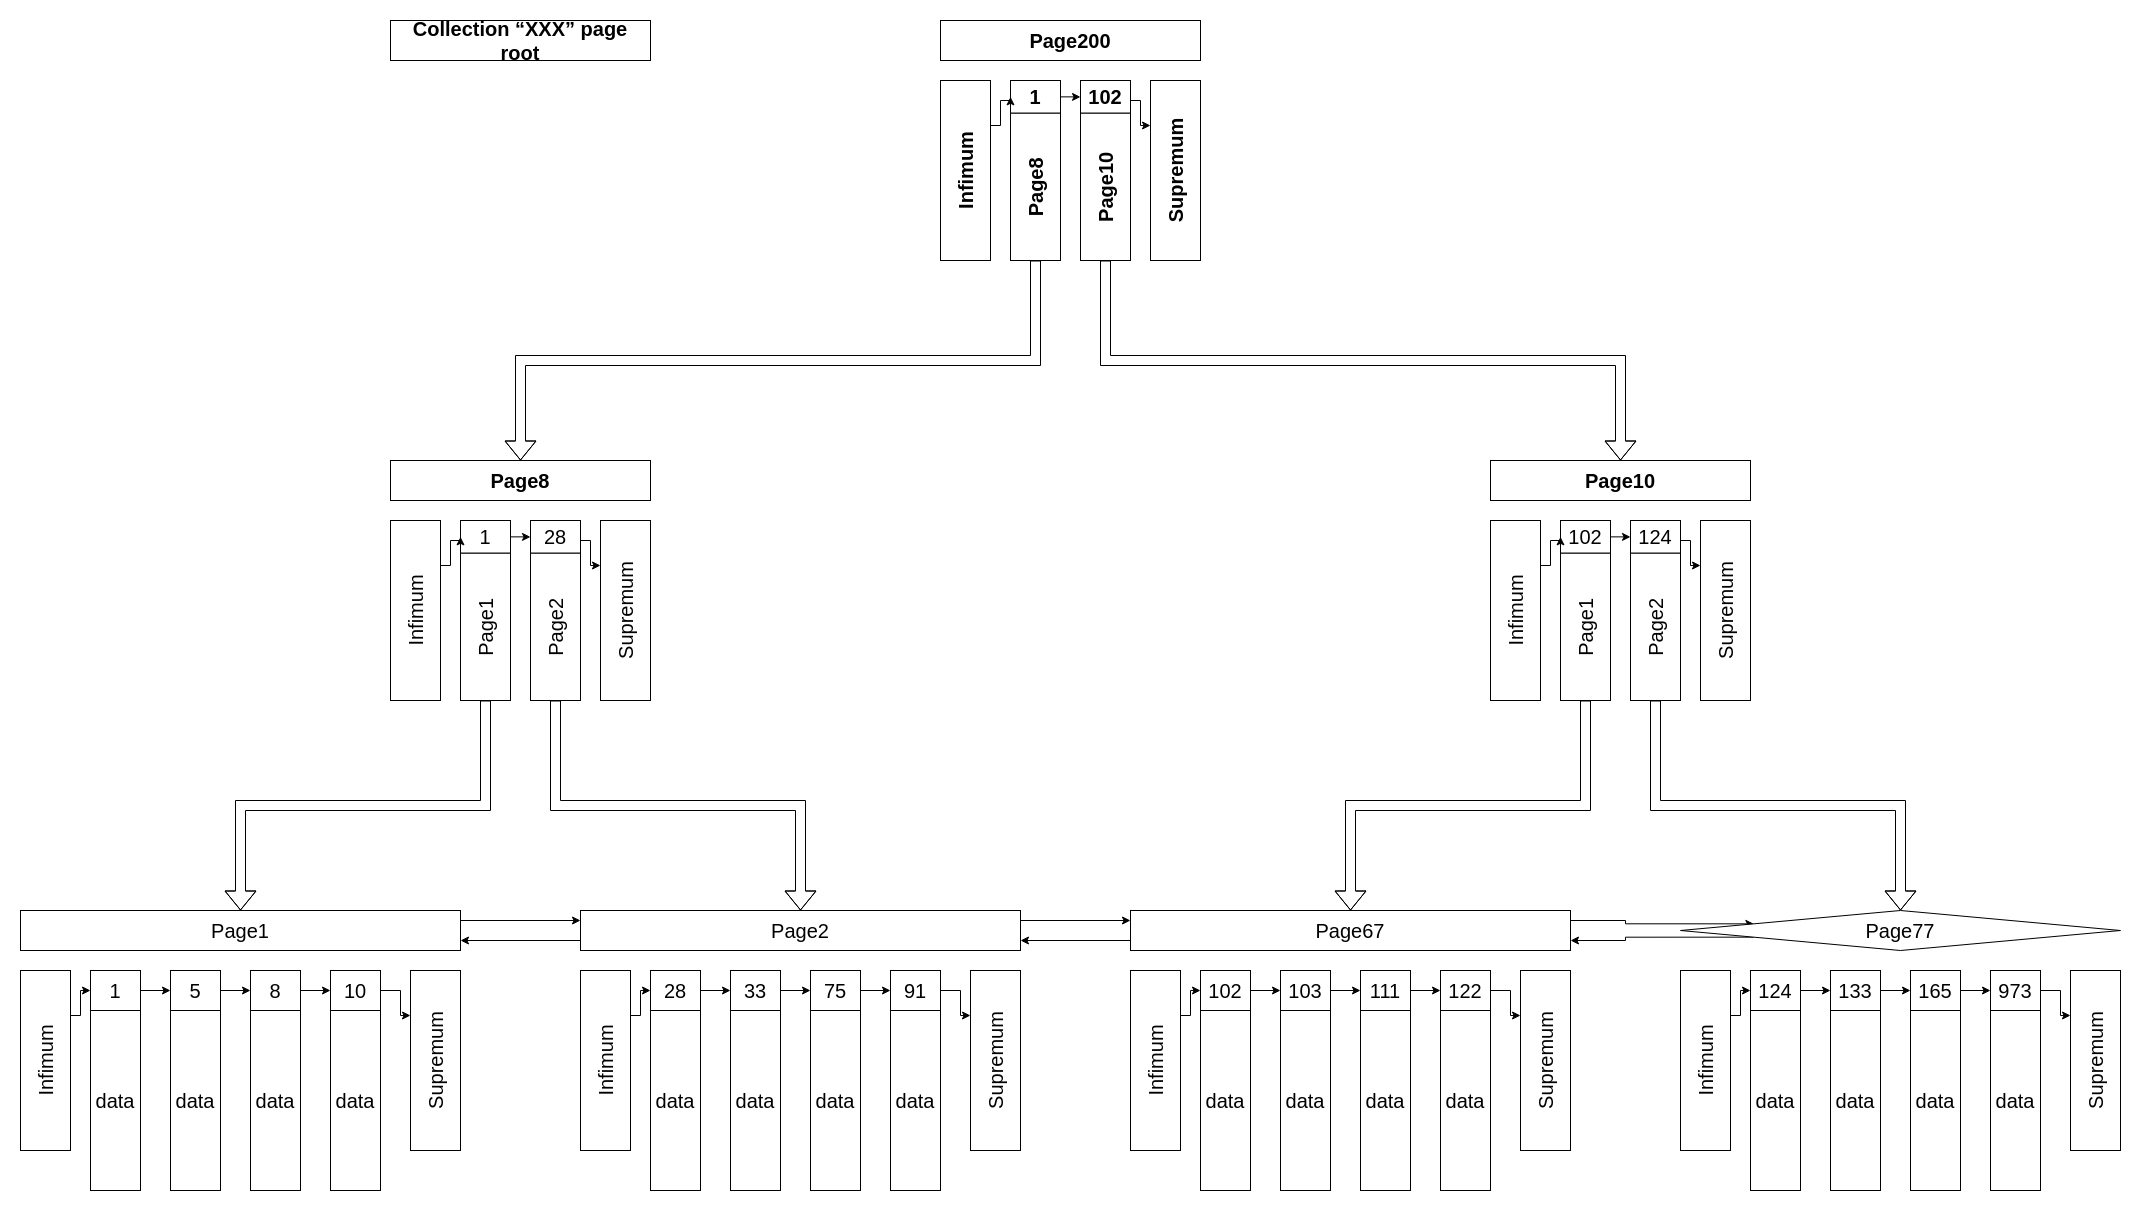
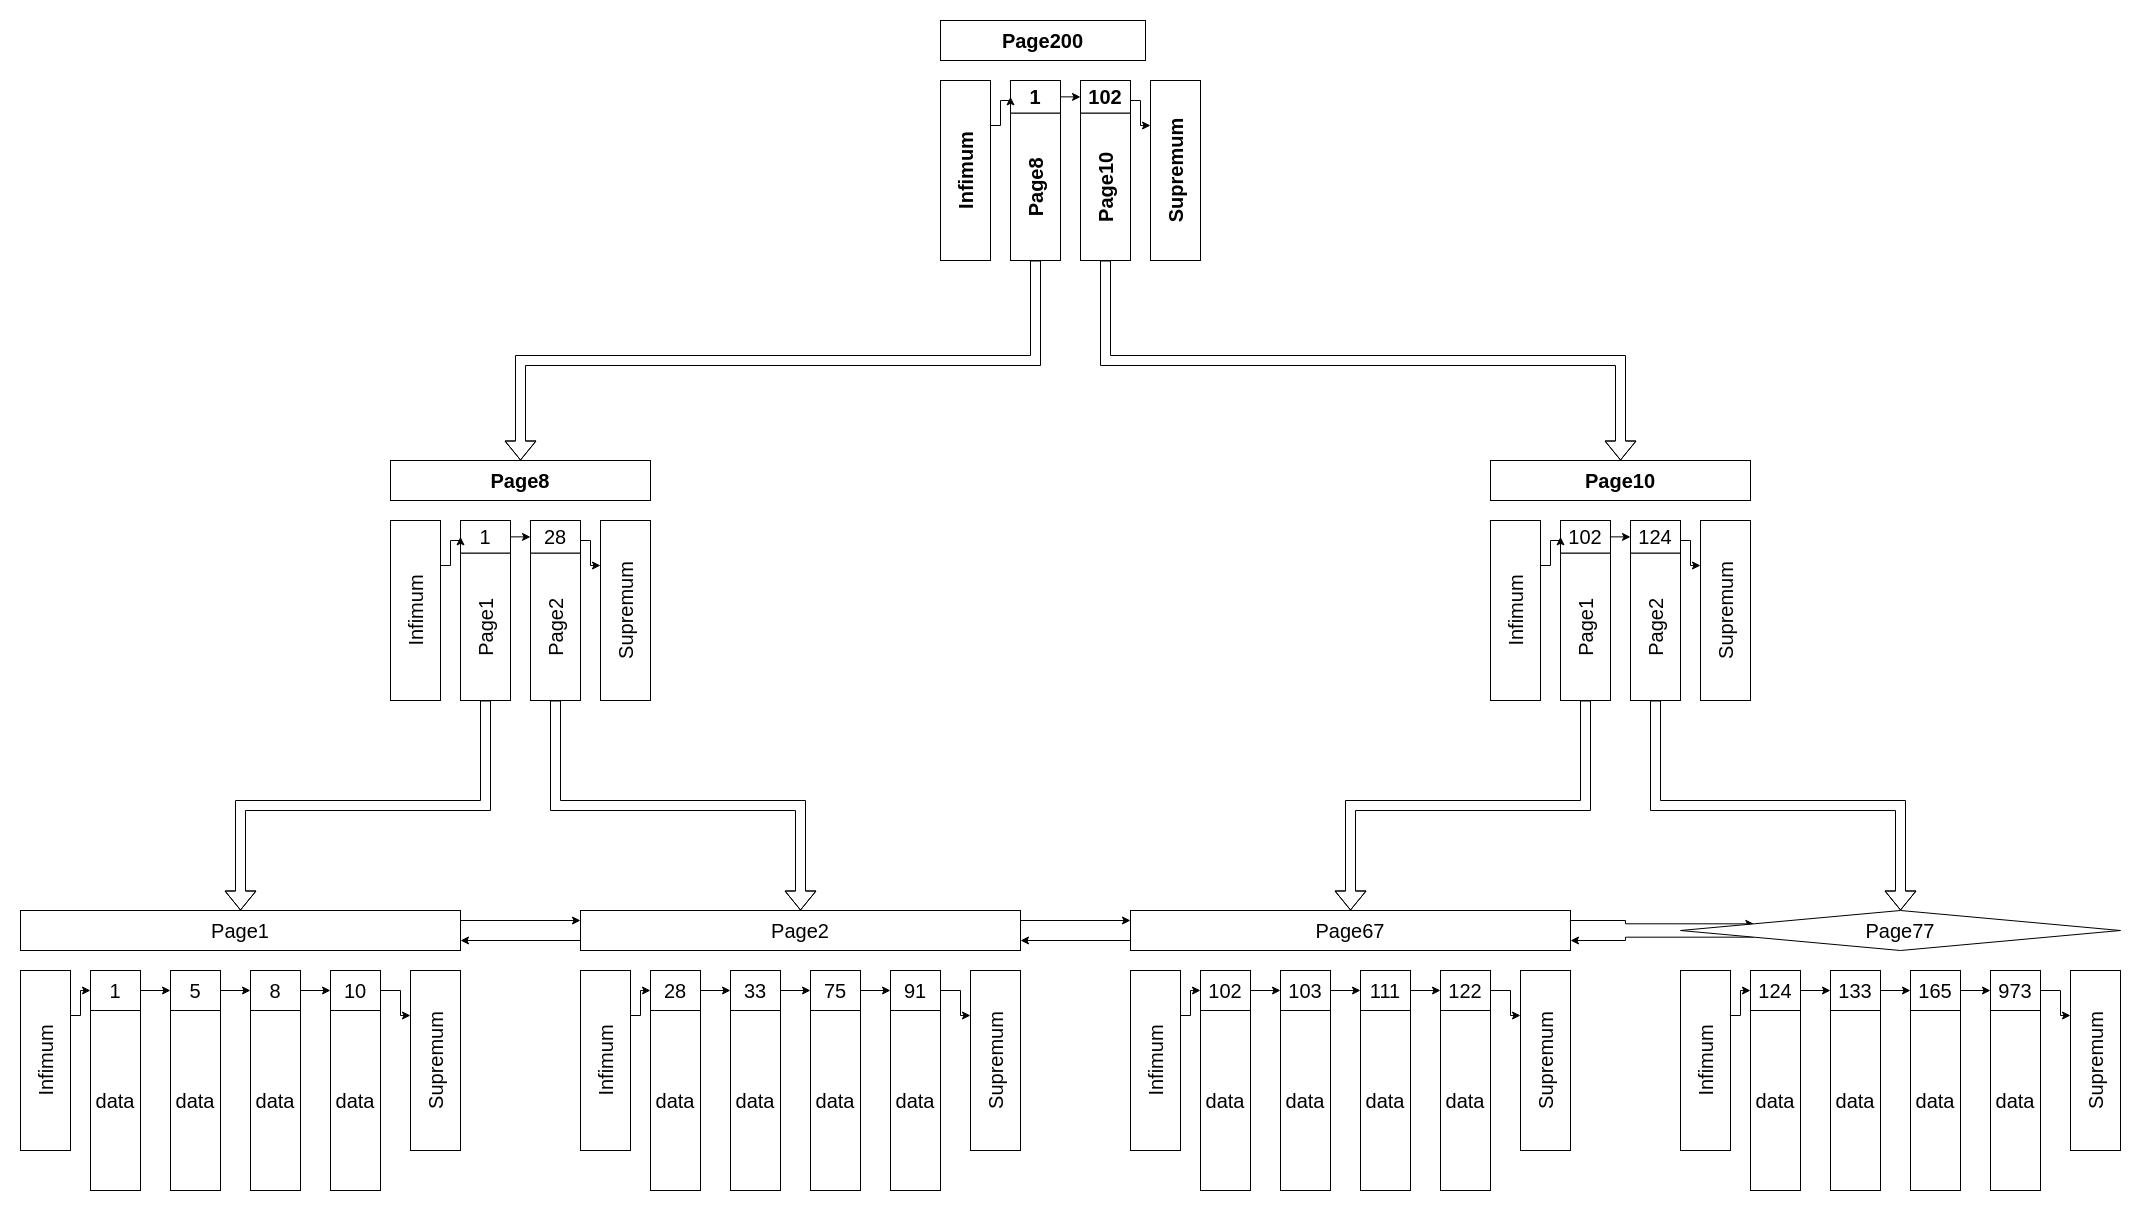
node "Collection “XXX” page root": removed
node "Page200": size 260x40 -> 205x40
